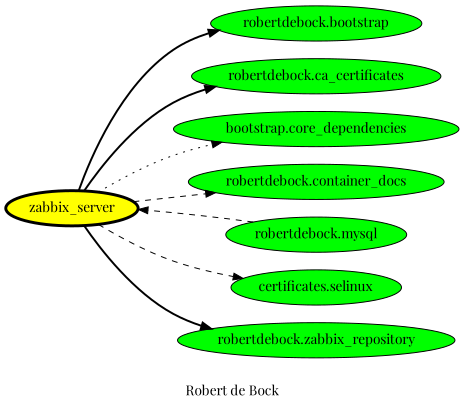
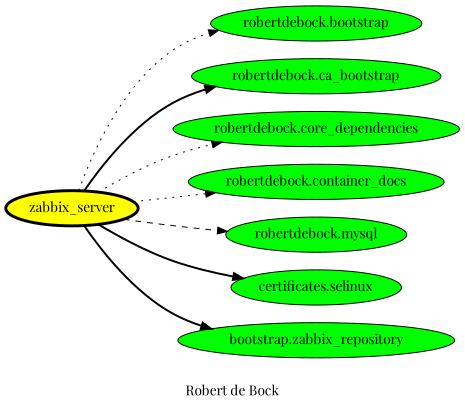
node "robertdebock.ca_certificates": label "robertdebock.ca_certificates" -> "robertdebock.ca_bootstrap"
edge "zabbix_server" -> "robertdebock.bootstrap": style bold -> dotted
node "bootstrap.core_dependencies": label "bootstrap.core_dependencies" -> "robertdebock.core_dependencies"
edge "zabbix_server" -> "robertdebock.container_docs": style dashed -> dotted
edge "robertdebock.mysql" -> "zabbix_server": reversed
edge "zabbix_server" -> "certificates.selinux": style dashed -> bold
node "robertdebock.zabbix_repository": label "robertdebock.zabbix_repository" -> "bootstrap.zabbix_repository"
